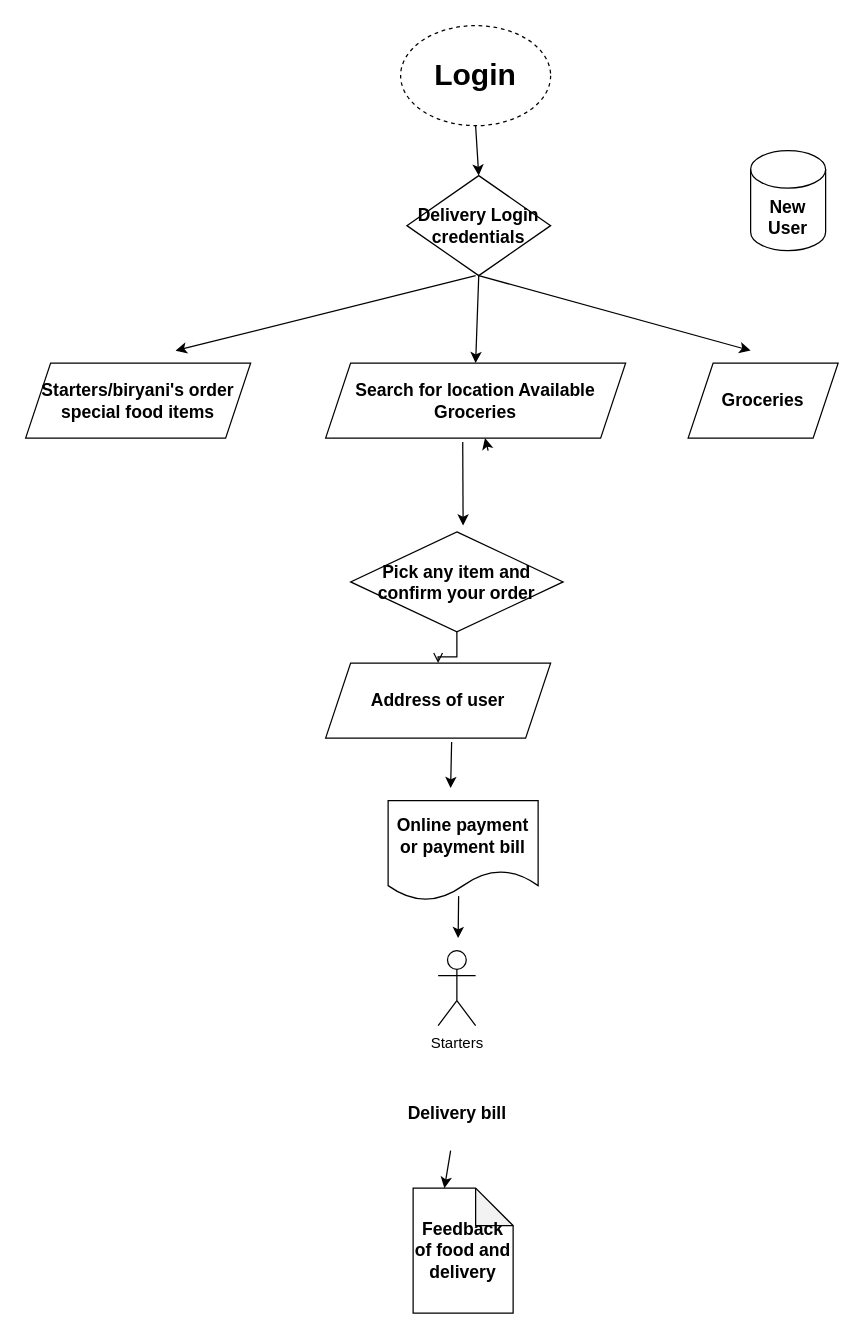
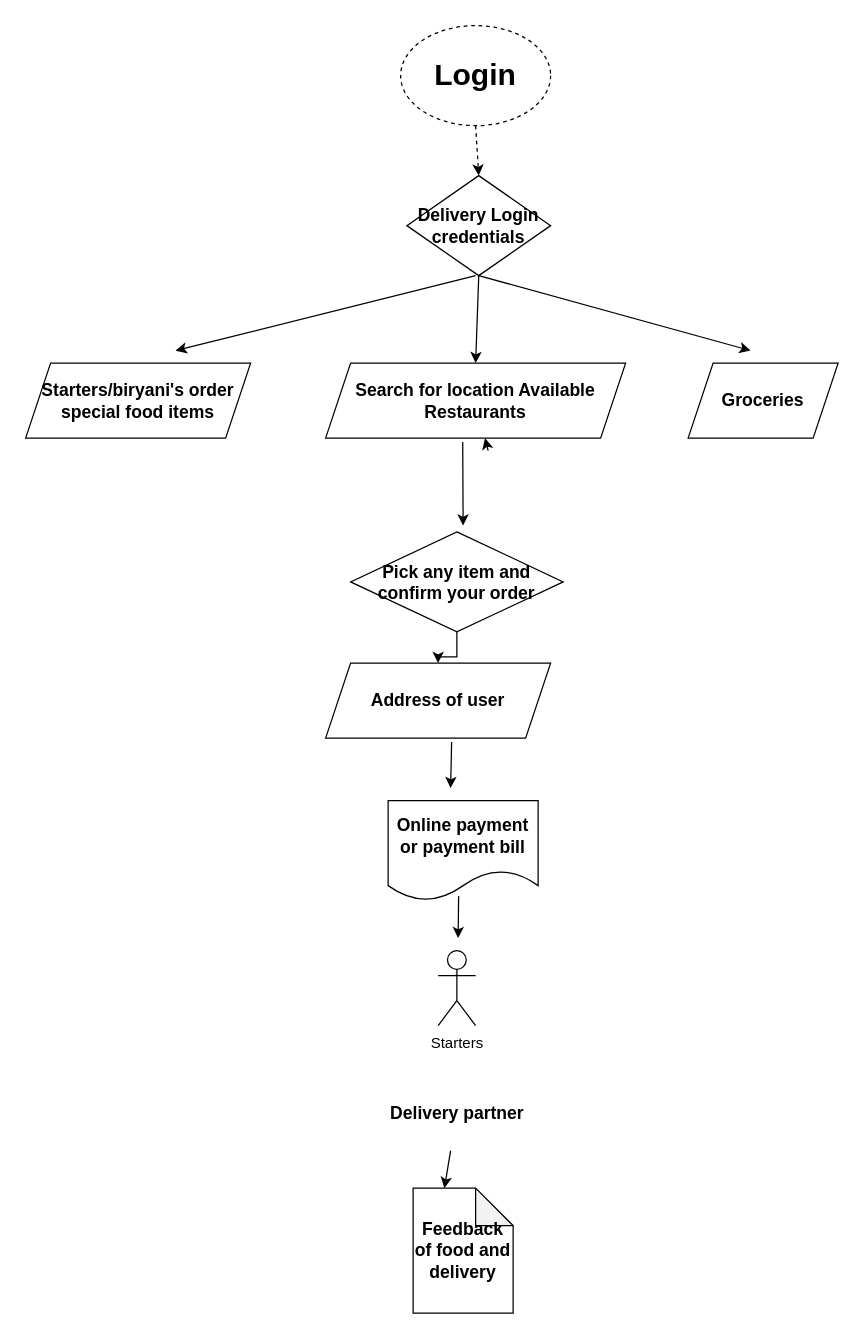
edge "Login" -> "Delivery Login credentials": style solid -> dashed
node "New User": removed
node "Search for location Available Groceries": label "Search for location Available Groceries" -> "Search for location Available Restaurants"
edge "Pick any item and confirm your order" -> "Address of user": arrowhead open -> classic
node "Delivery bill": label "Delivery bill" -> "Delivery partner"
